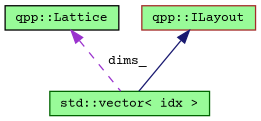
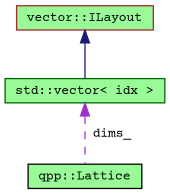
node "qpp::ILayout": label "qpp::ILayout" -> "vector::ILayout"
edge "std::vector< idx >" -> "qpp::Lattice": reversed
